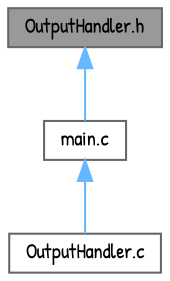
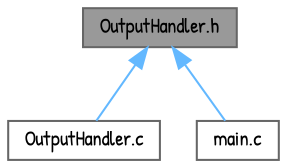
edge "OutputHandler.c" -> "main.c": now "OutputHandler.c" -> "OutputHandler.h"
